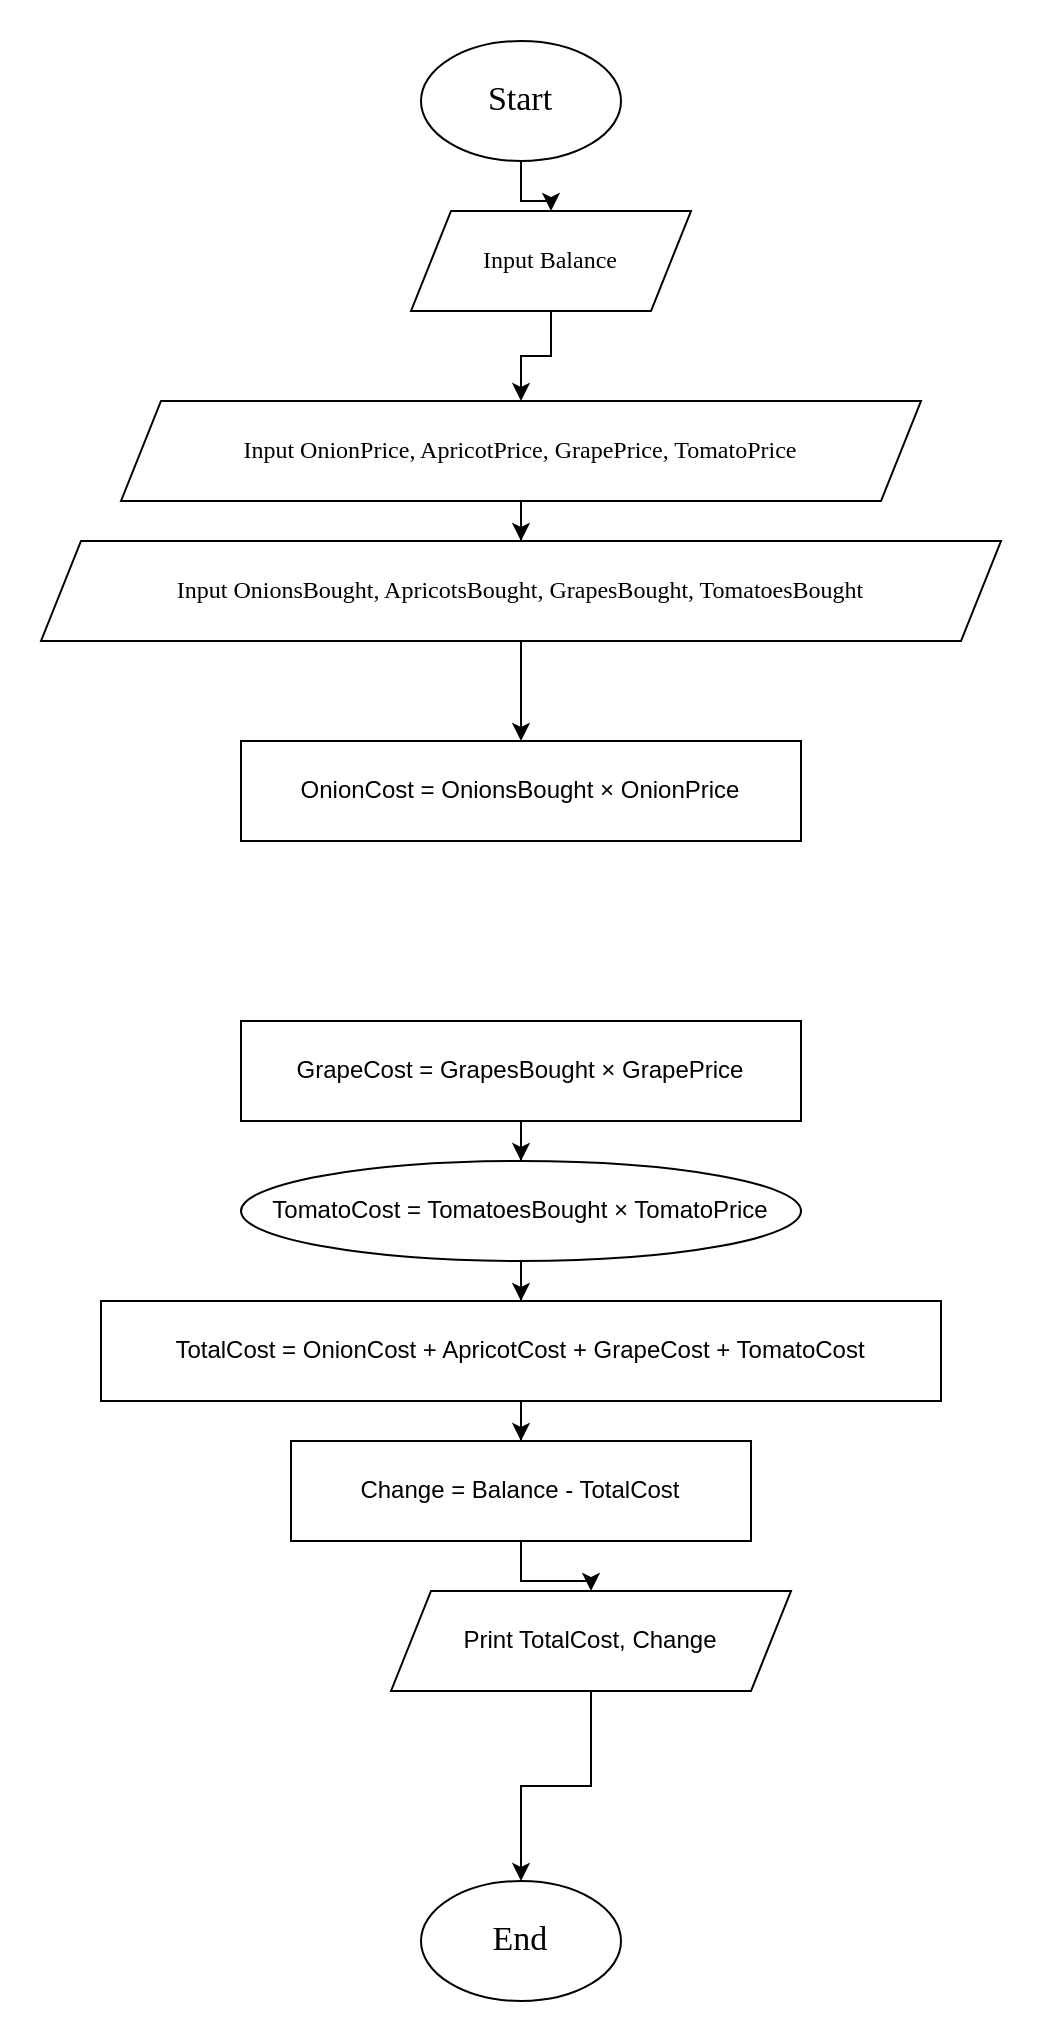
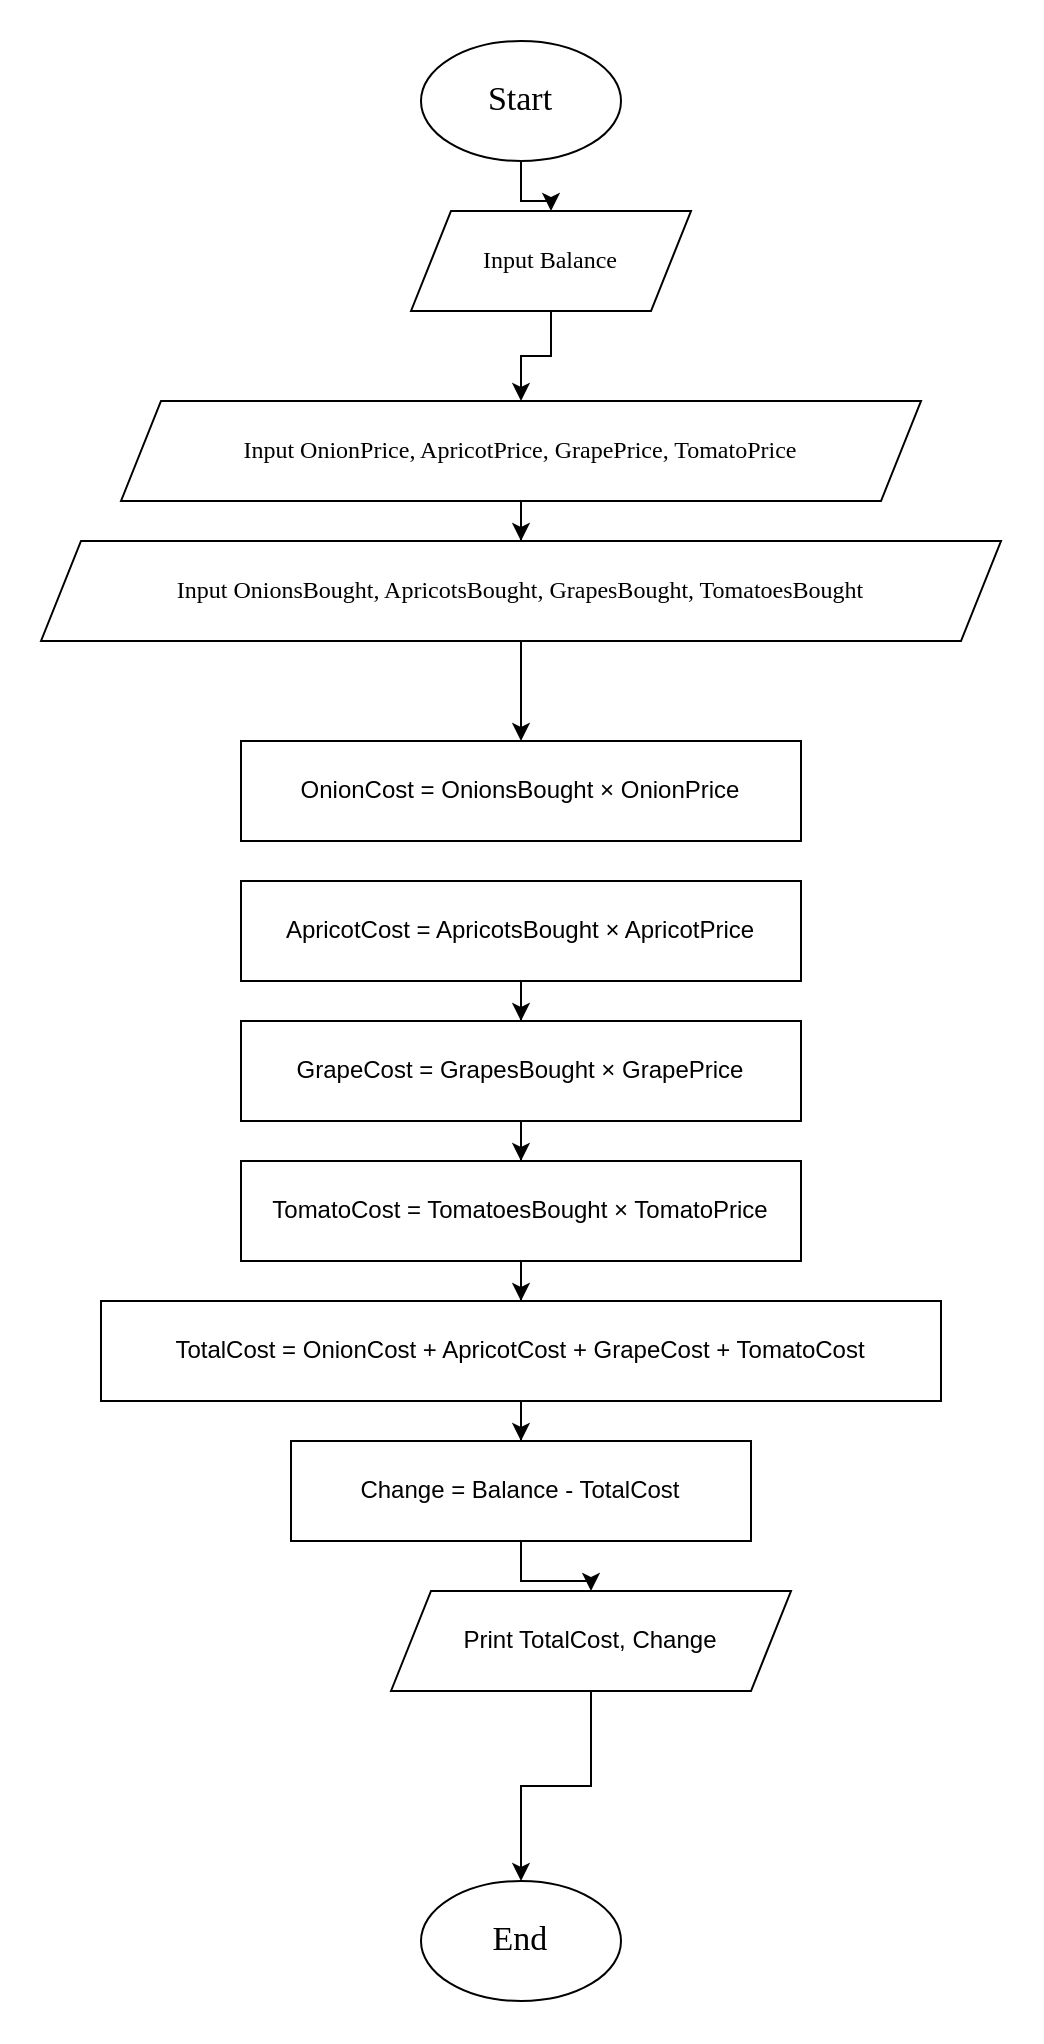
node "ApricotCost = ApricotsBought × ApricotPrice": added
edge "ApricotCost = ApricotsBought × ApricotPrice" -> "GrapeCost = GrapesBought × GrapePrice": added
node "TomatoCost = TomatoesBought × TomatoPrice": shape ellipse -> rectangle
